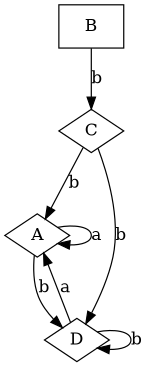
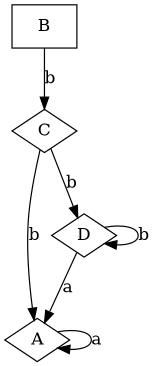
edge "A" -> "D": removed, label "b"
